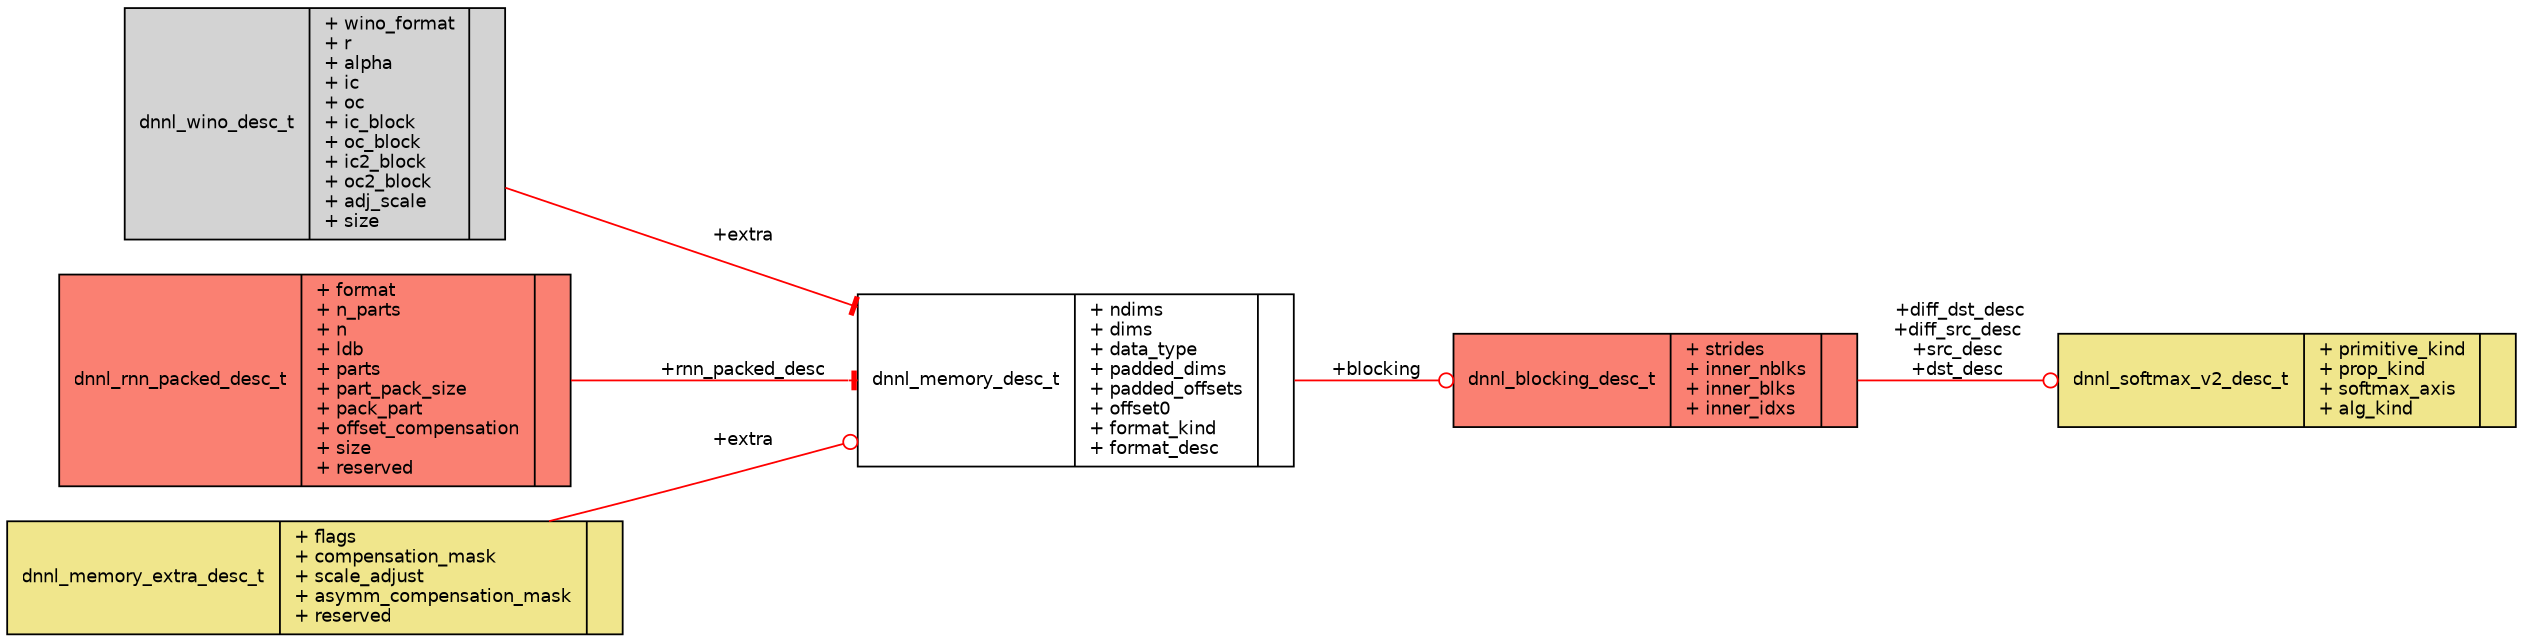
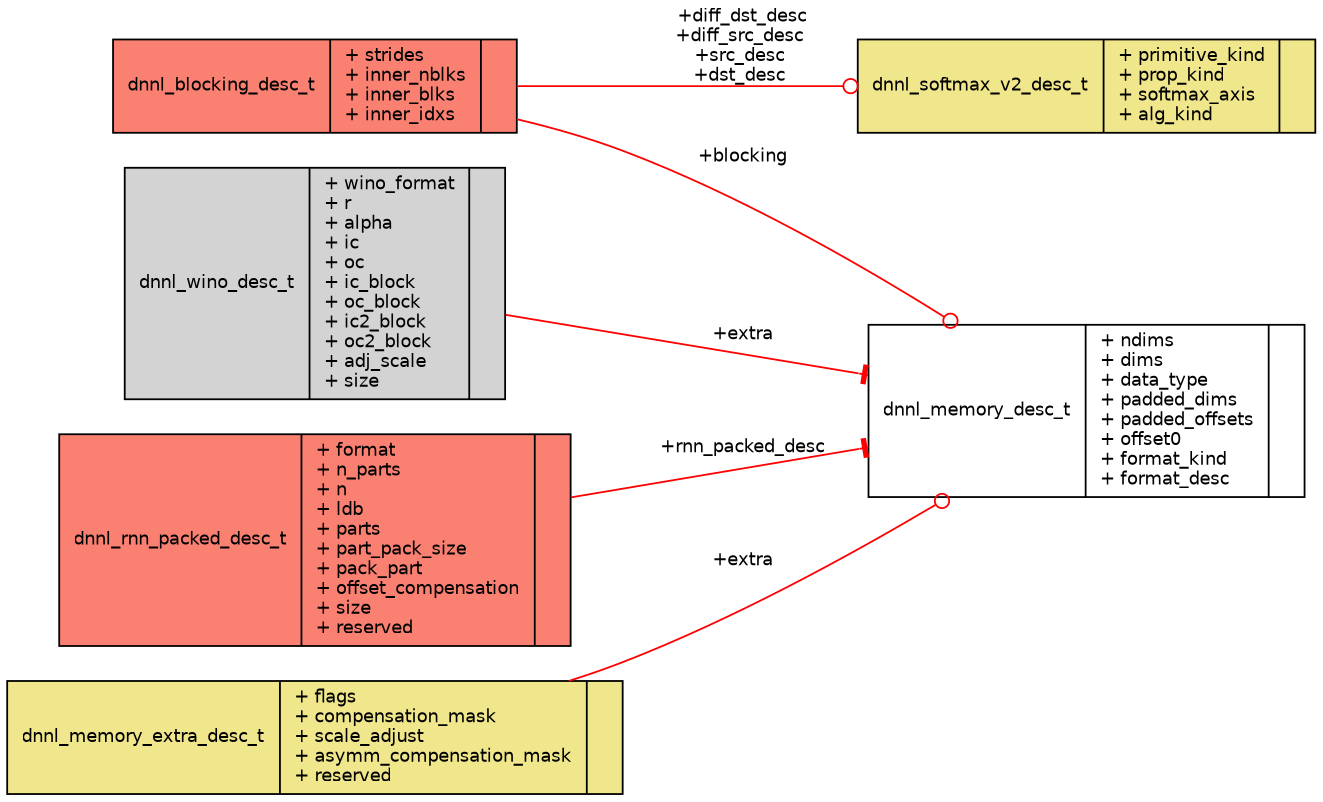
edge "dnnl_memory_desc_t" -> "dnnl_blocking_desc_t": reversed
